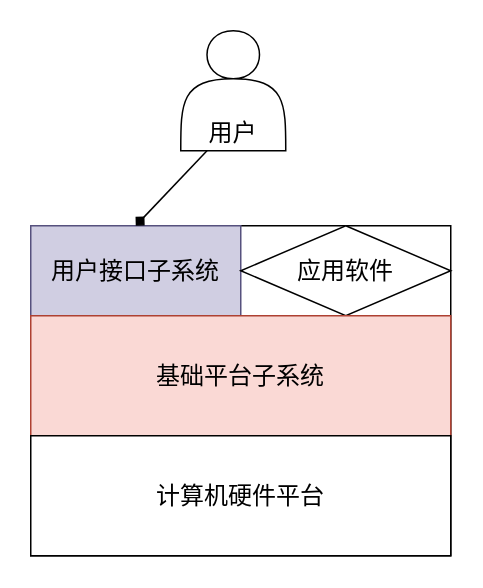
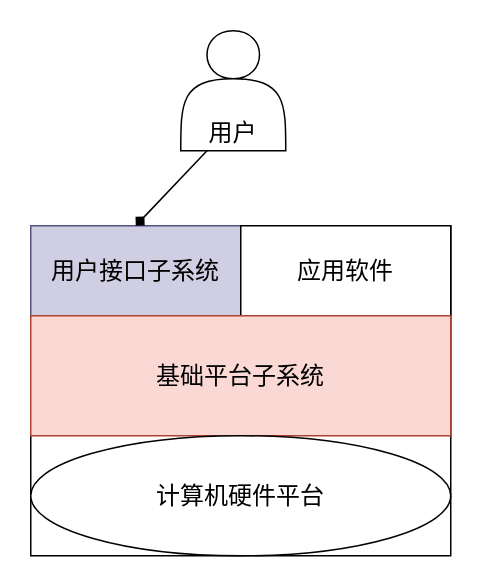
node "应用软件": shape diamond -> rectangle
node "计算机硬件平台": shape rectangle -> ellipse
